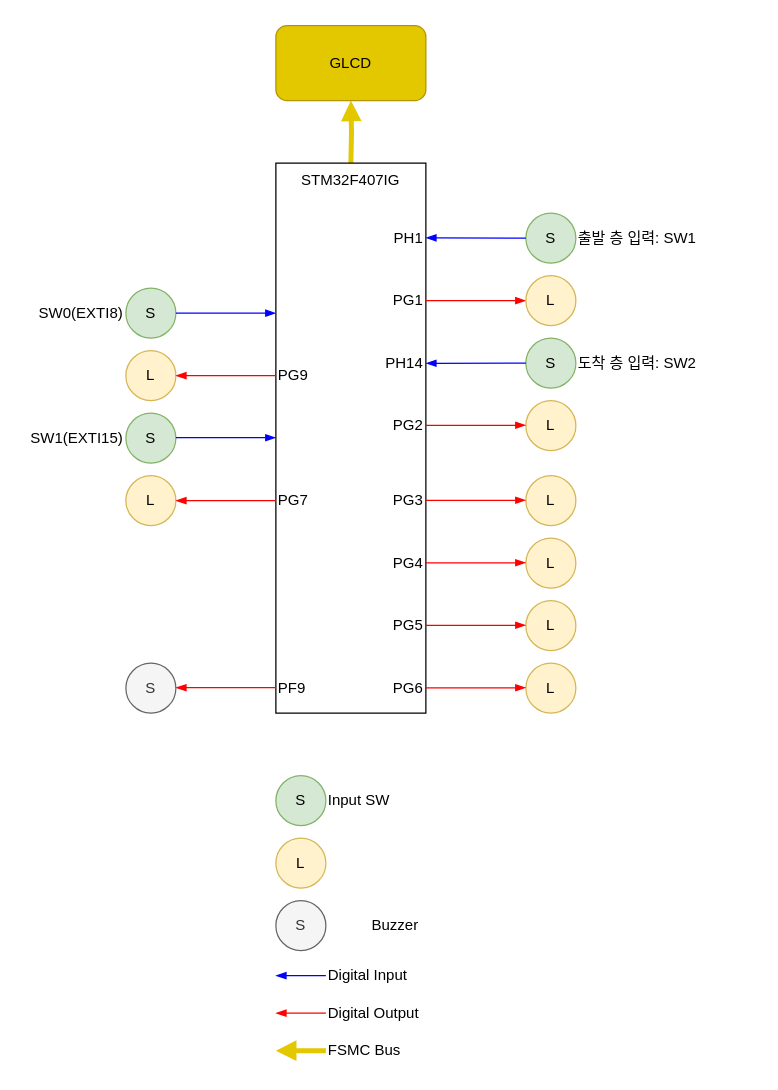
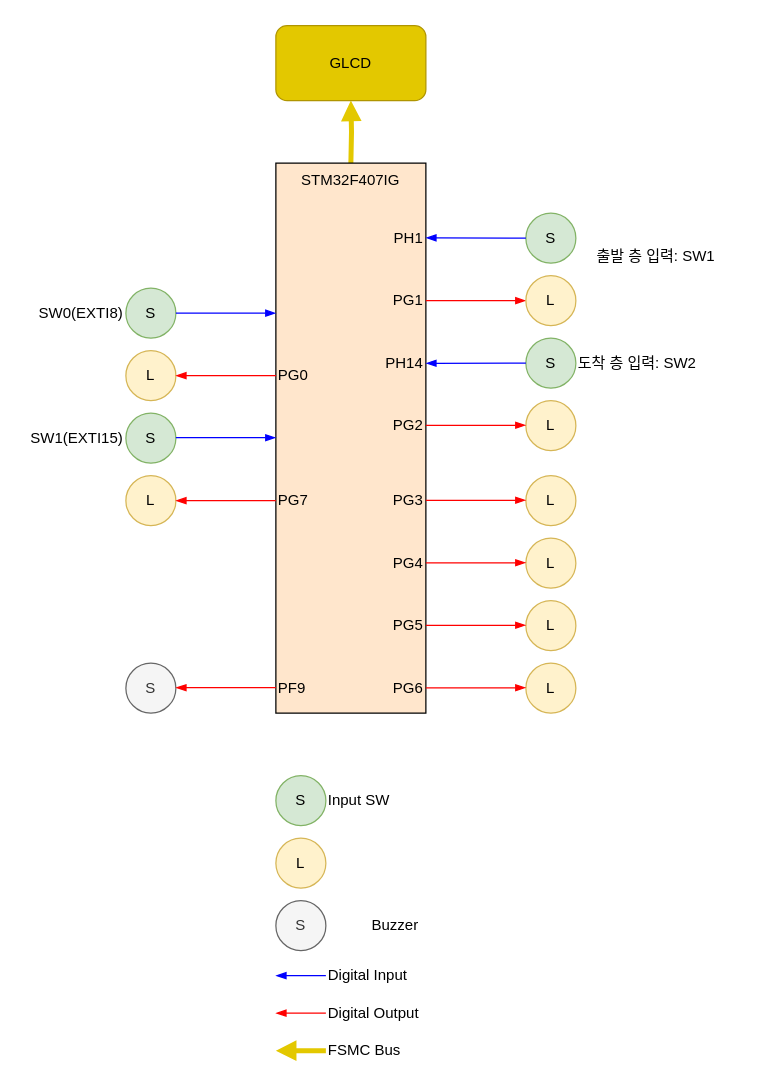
node "출발 층 입력: SW1": moved (657, 238) -> (676, 257)
node "PG9": label "PG9" -> "PG0"
node "STM32F407IG": fillcolor #ffffff -> #ffe6cc
